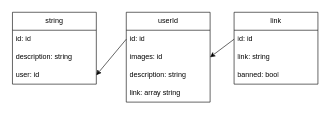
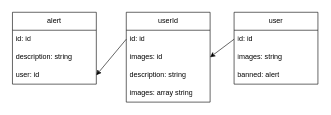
node "string": label "string" -> "alert"
node "link": label "link" -> "user"
node "link: string": label "link: string" -> "images: string"
node "banned: bool": label "banned: bool" -> "banned: alert"
node "link: array string": label "link: array string" -> "images: array string"
